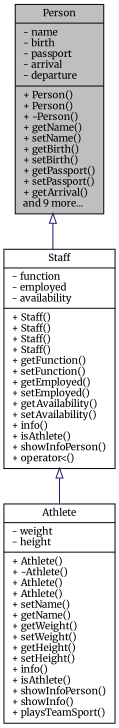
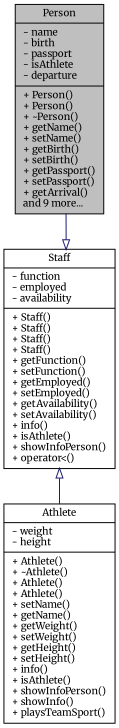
node "Person": text "- arrival" -> "- isAthlete"
edge "Staff" -> "Person": reversed
